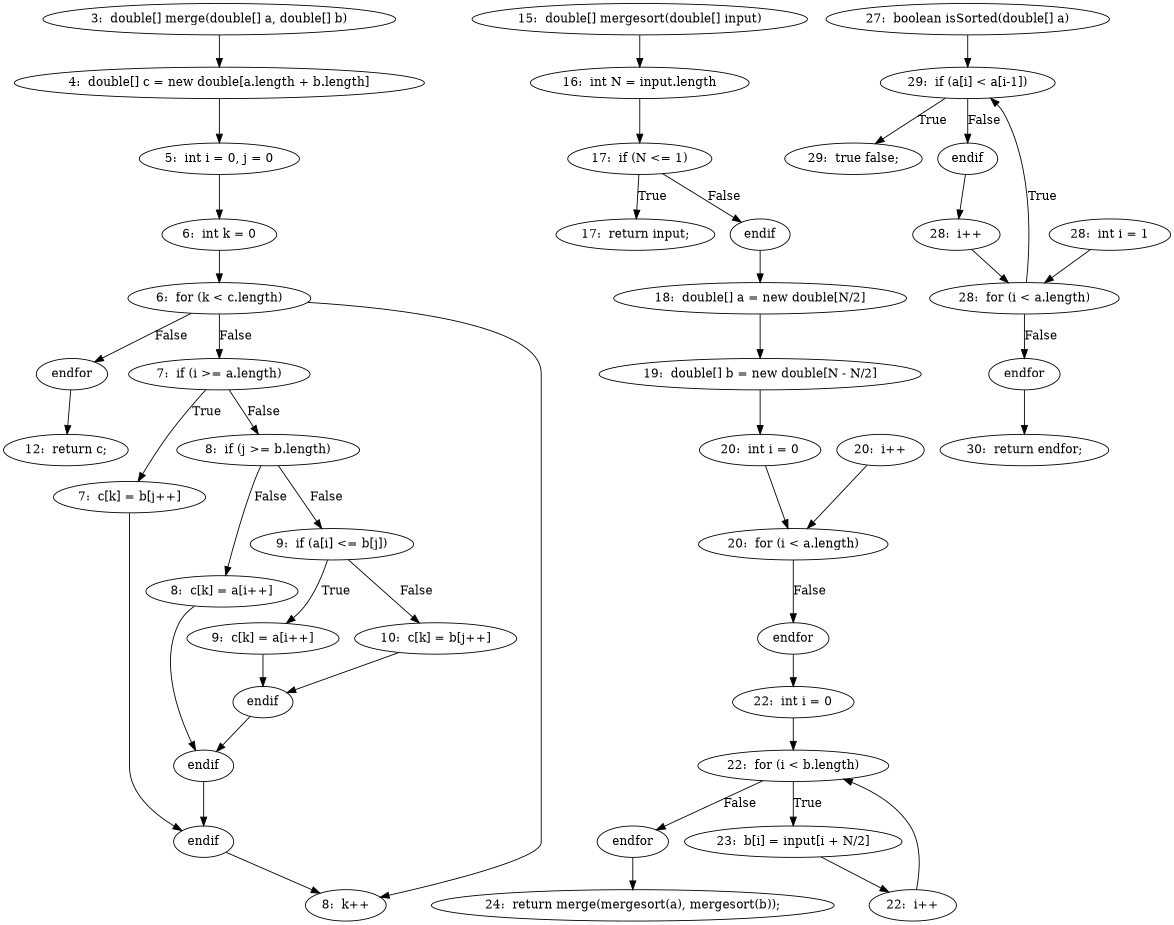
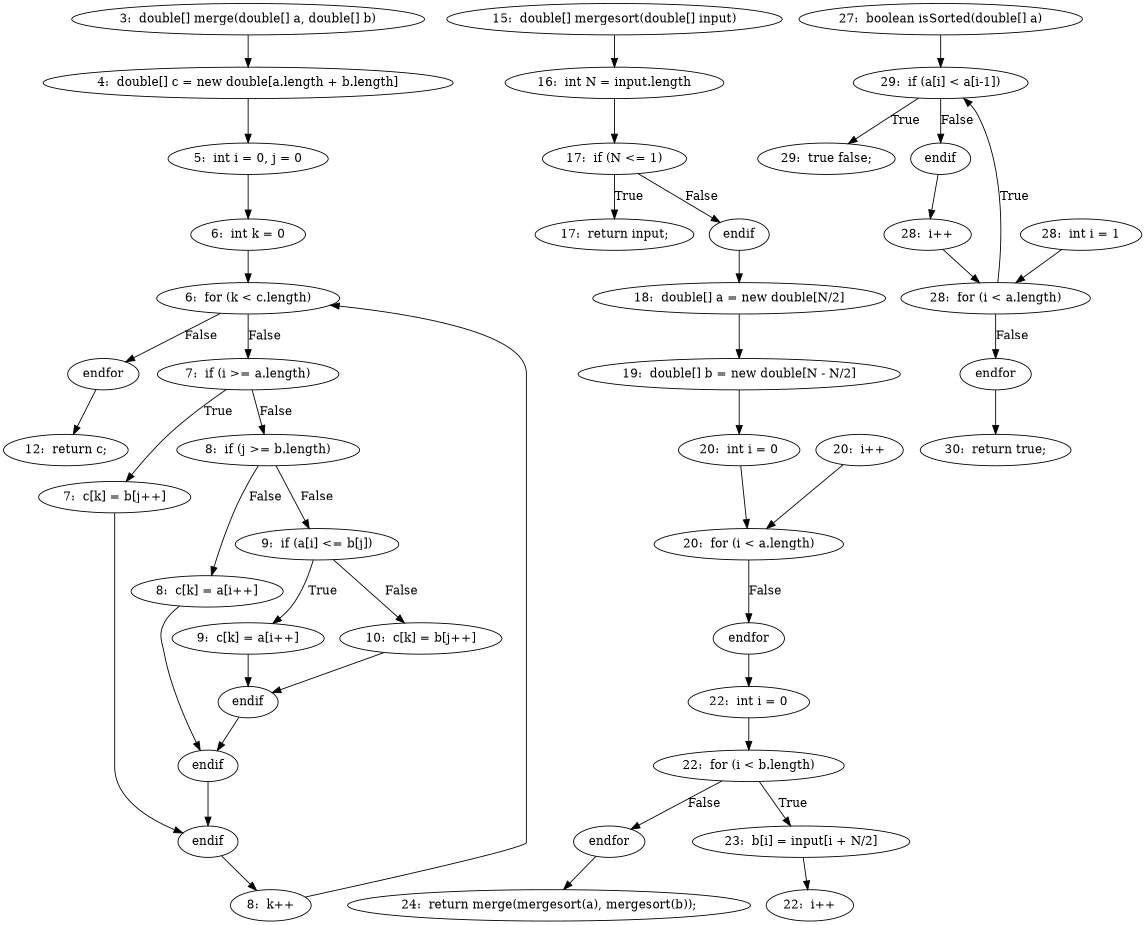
node "30:  return endfor;": label "30:  return endfor;" -> "30:  return true;"
edge "6:  for (k < c.length)" -> "8:  k++": reversed
edge "22:  i++" -> "22:  for (i < b.length)": removed
